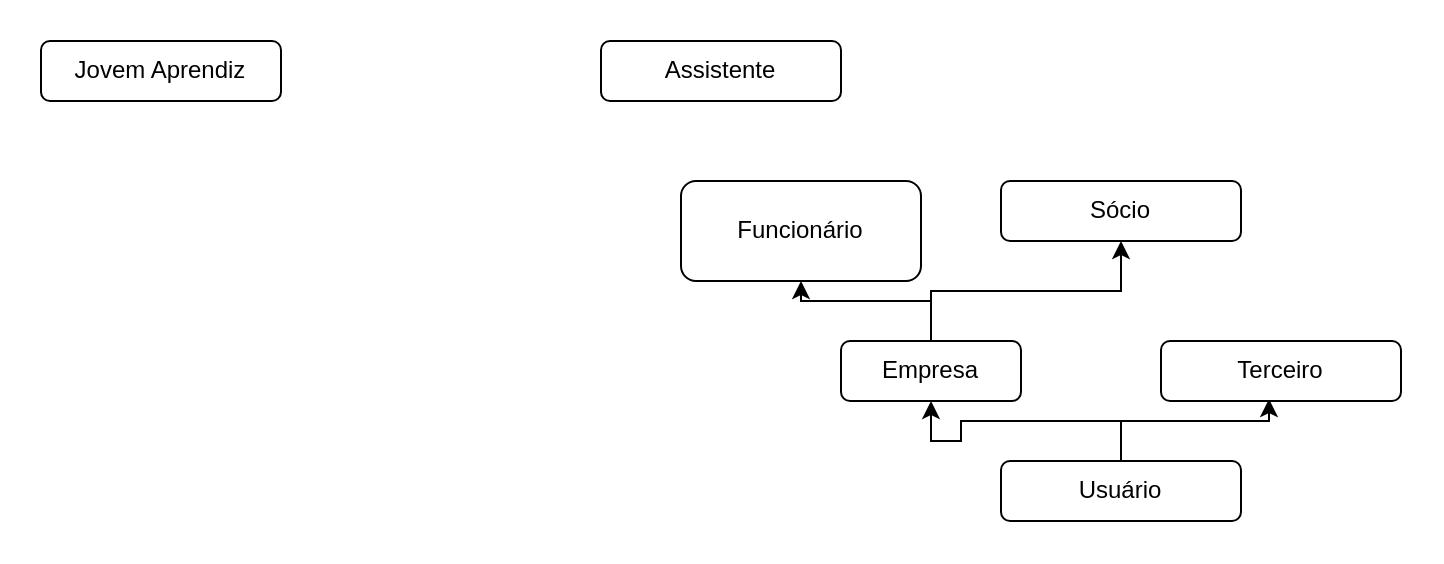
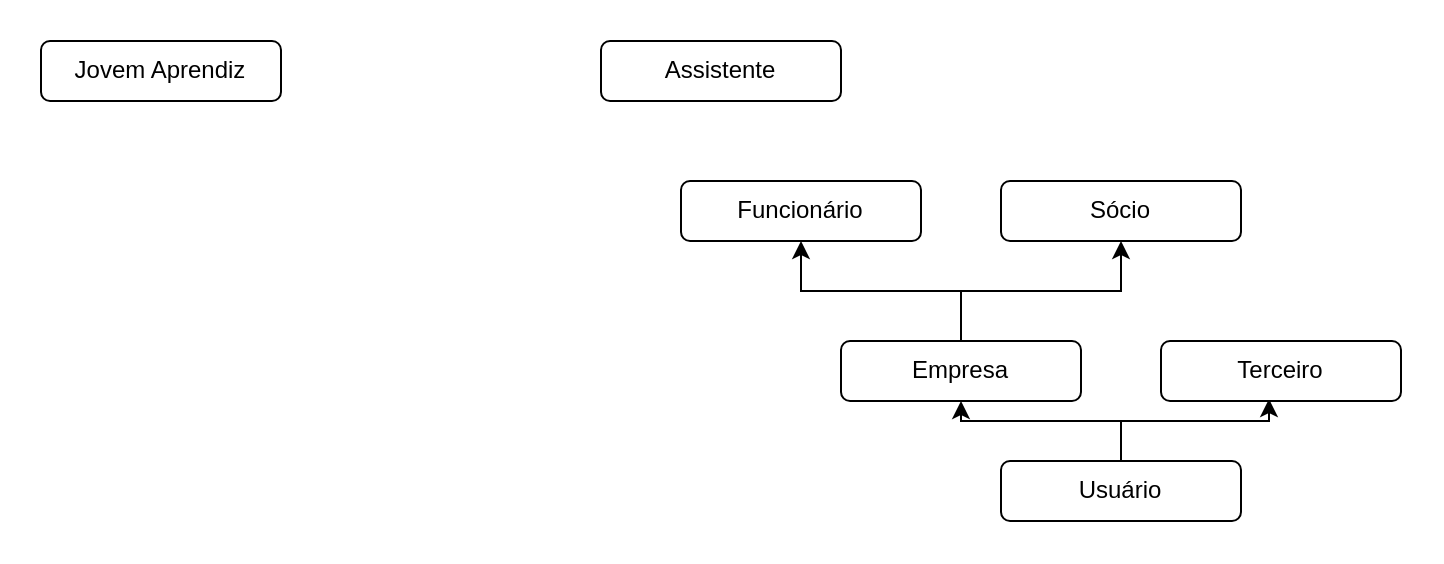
node "Funcionário": size 240x100 -> 240x60
node "Empresa": size 180x60 -> 240x60
